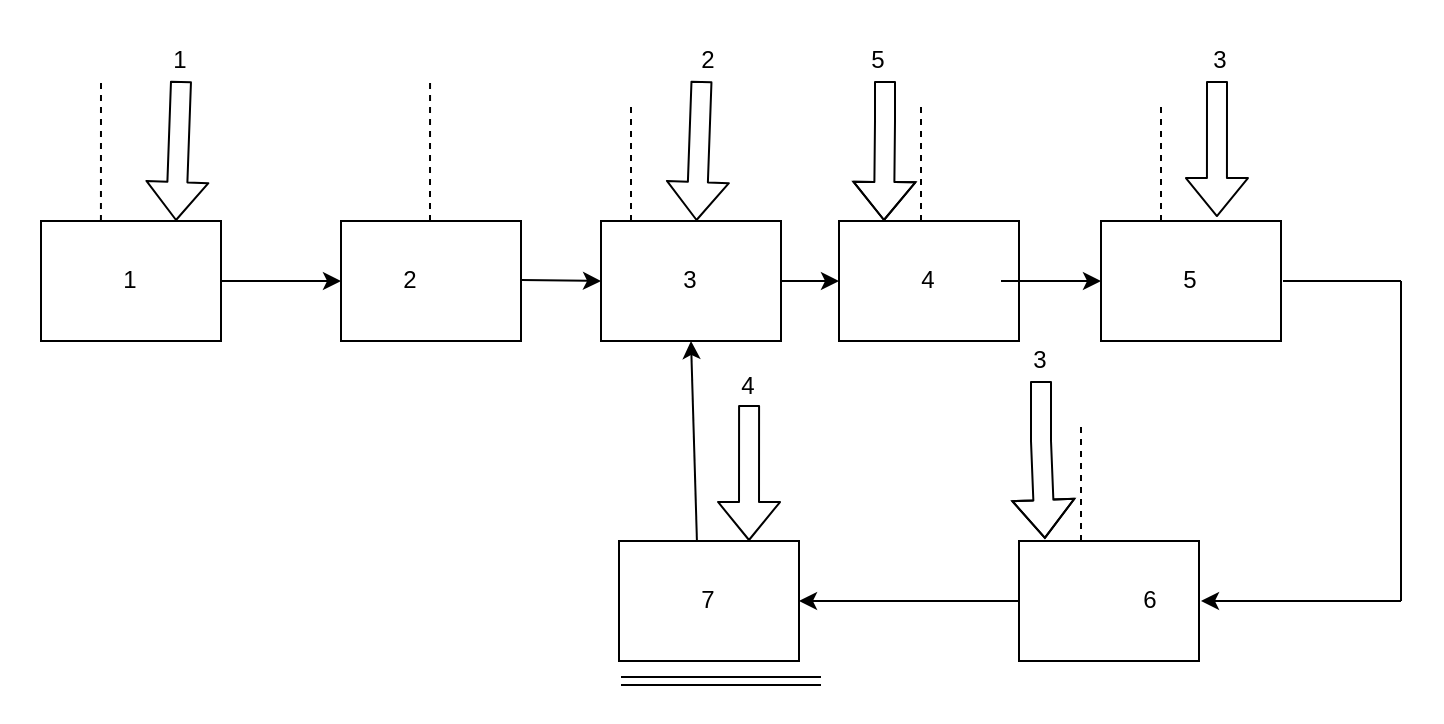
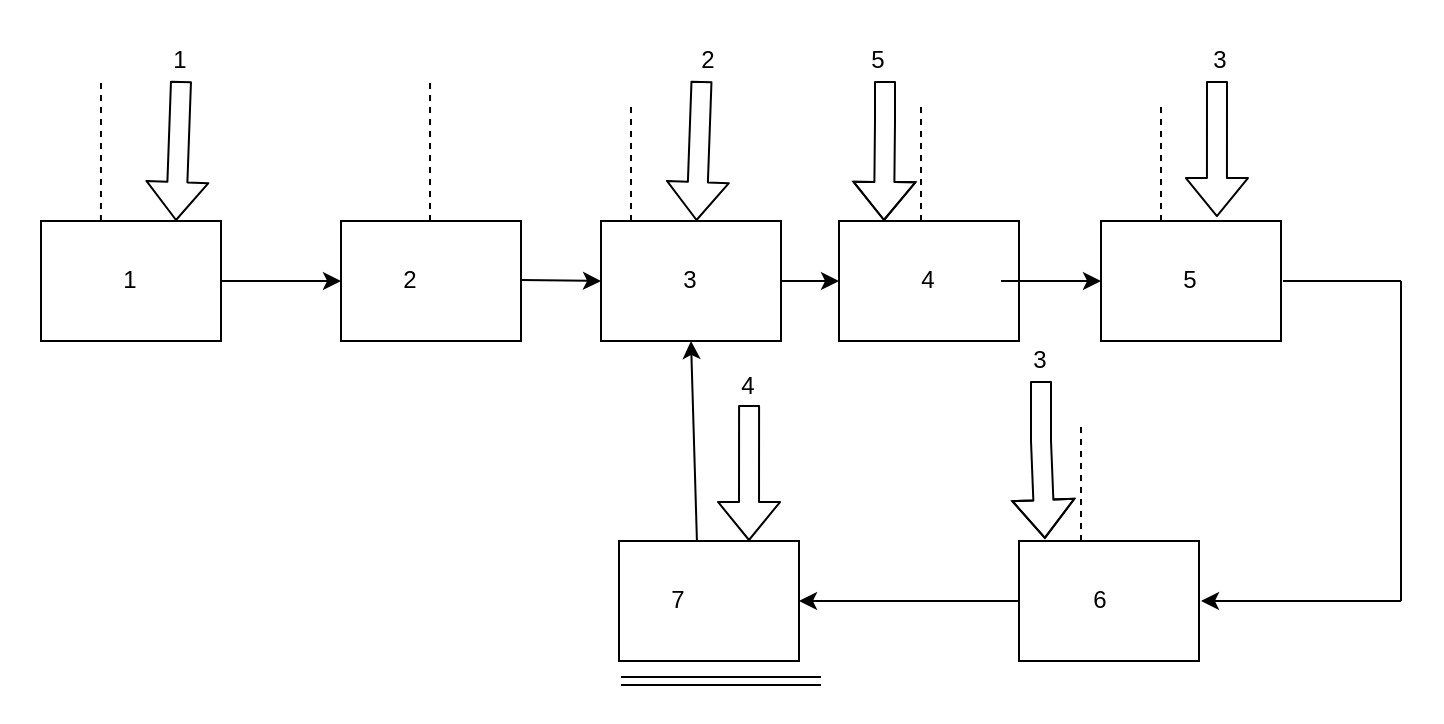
node "7": moved (709, 601) -> (679, 601)
node "6": moved (1151, 601) -> (1101, 601)
